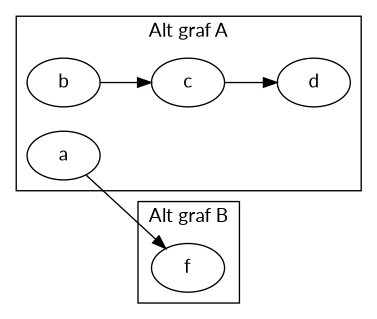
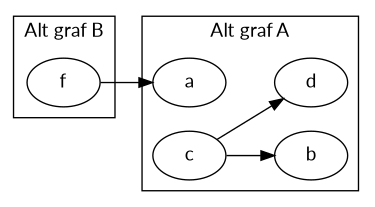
edge "b" -> "c": reversed
edge "a" -> "f": reversed
